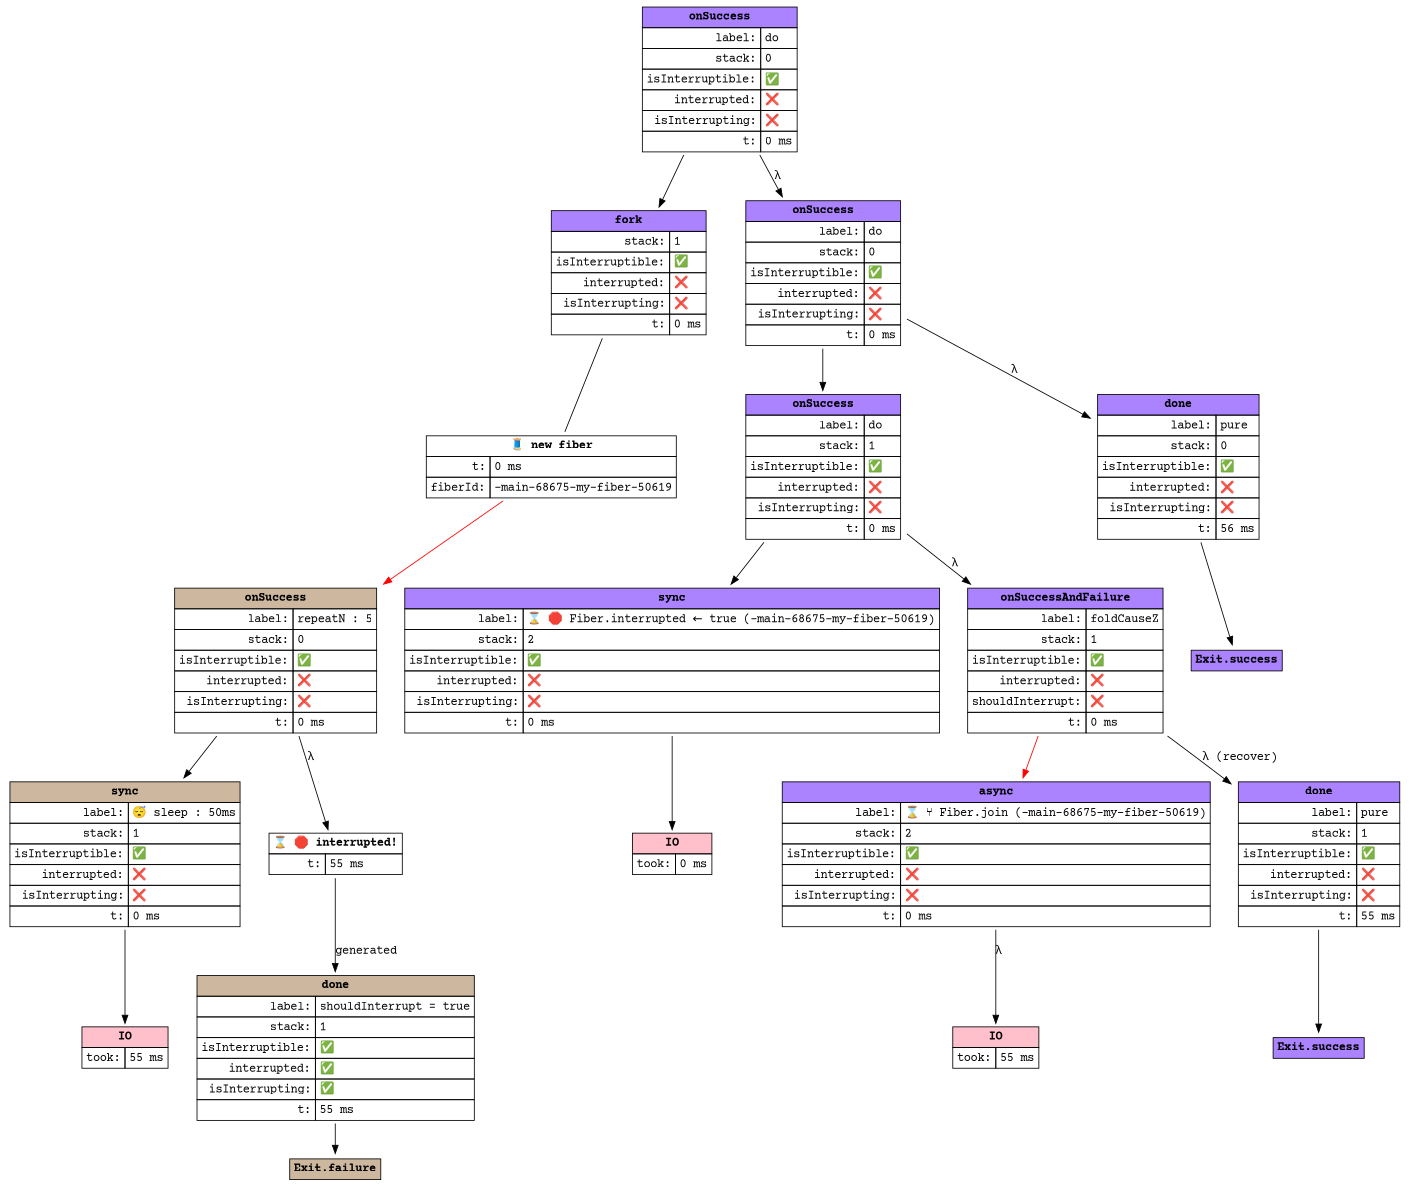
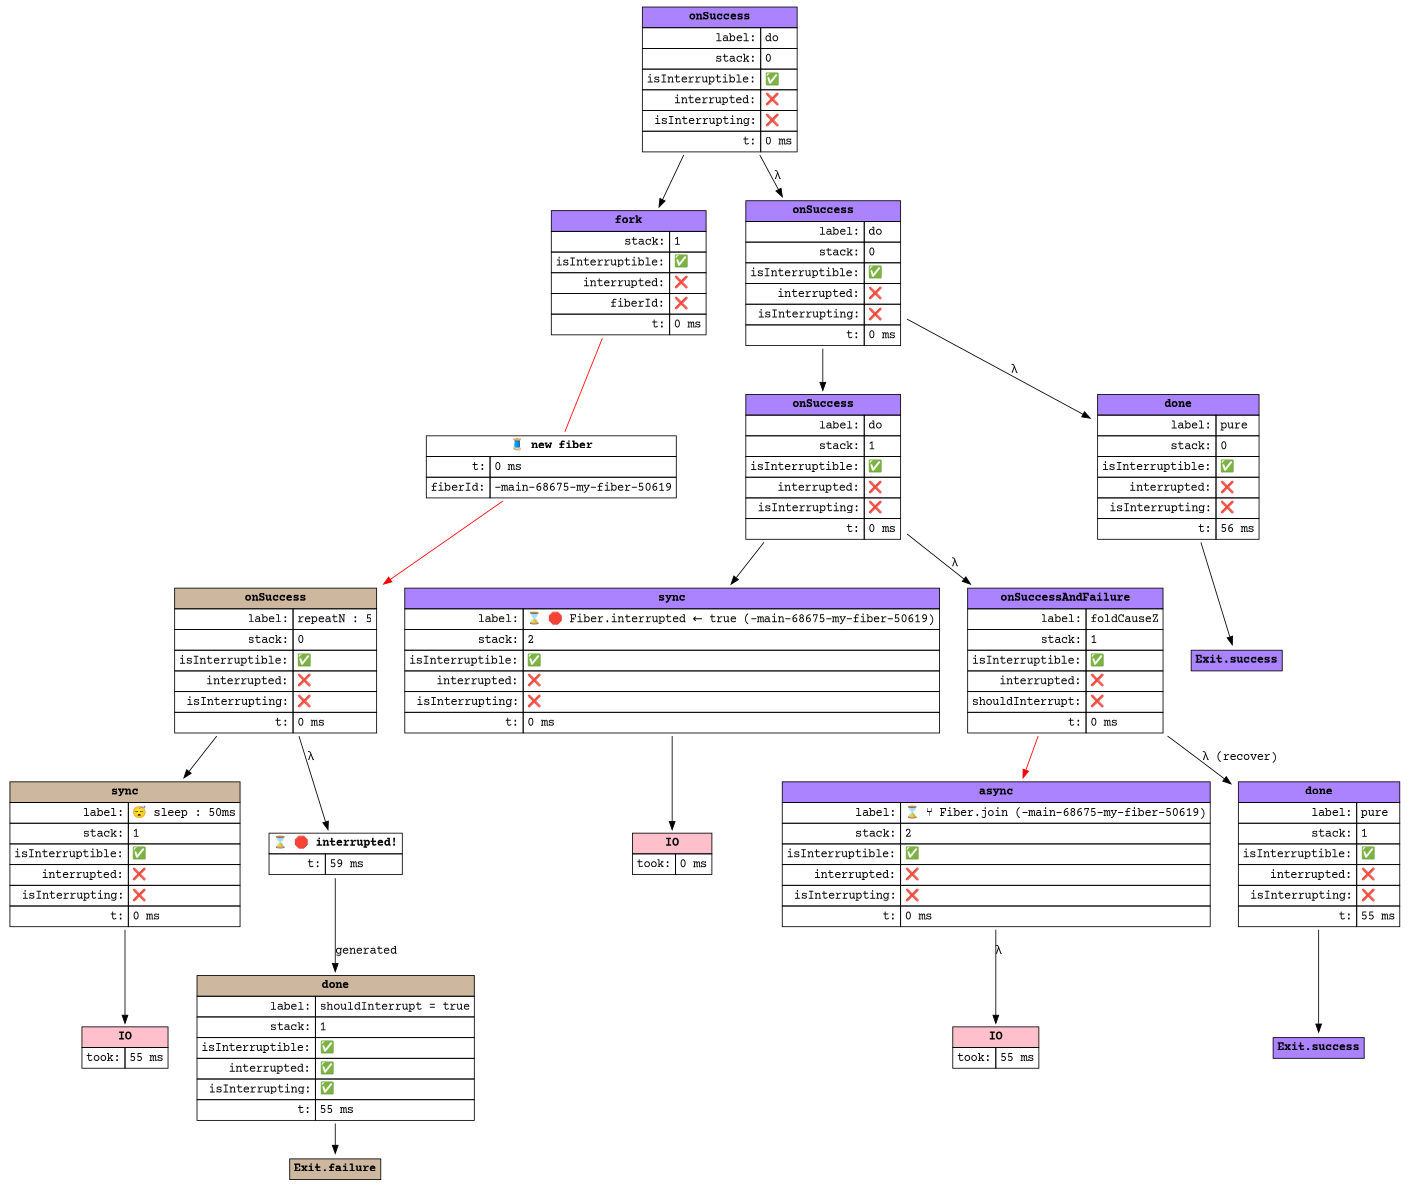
node "fork": text "isInterrupting:" -> "fiberId:"
edge "fork" -- "🧵 new fiber": color black -> red
node "⌛ 🛑 interrupted!": text "55 ms" -> "59 ms"
